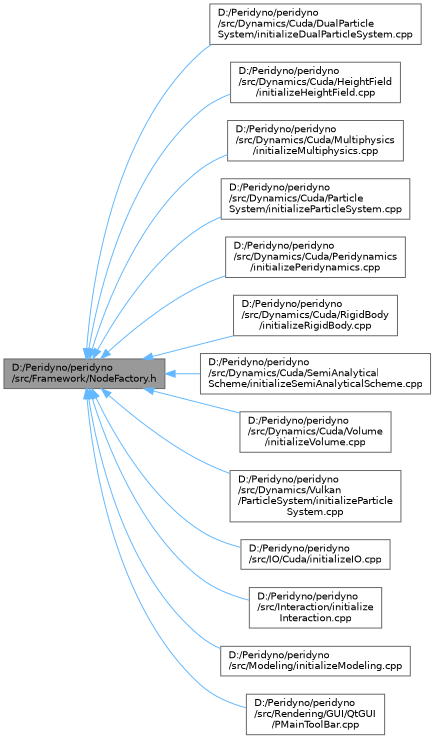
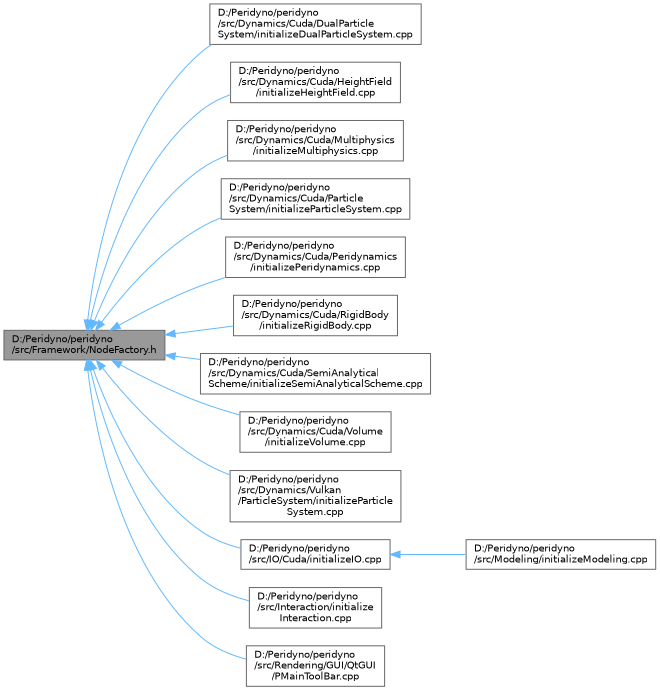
edge "D:/Peridyno/peridyno /src/Modeling/initializeModeling.cpp" -> "D:/Peridyno/peridyno /src/Framework/NodeFactory.h": now "D:/Peridyno/peridyno /src/Modeling/initializeModeling.cpp" -> "D:/Peridyno/peridyno /src/IO/Cuda/initializeIO.cpp"
